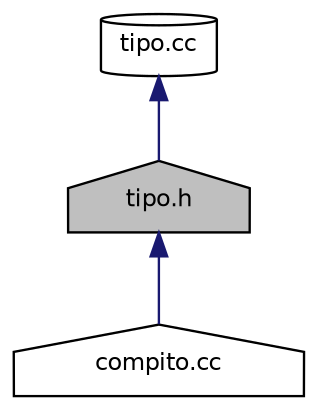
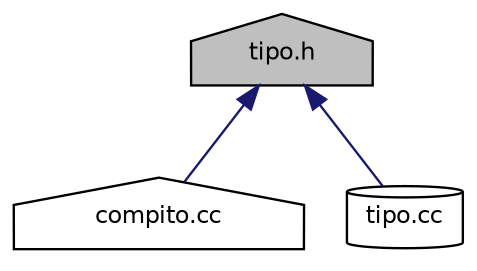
edge "tipo.h" -> "tipo.cc": reversed
